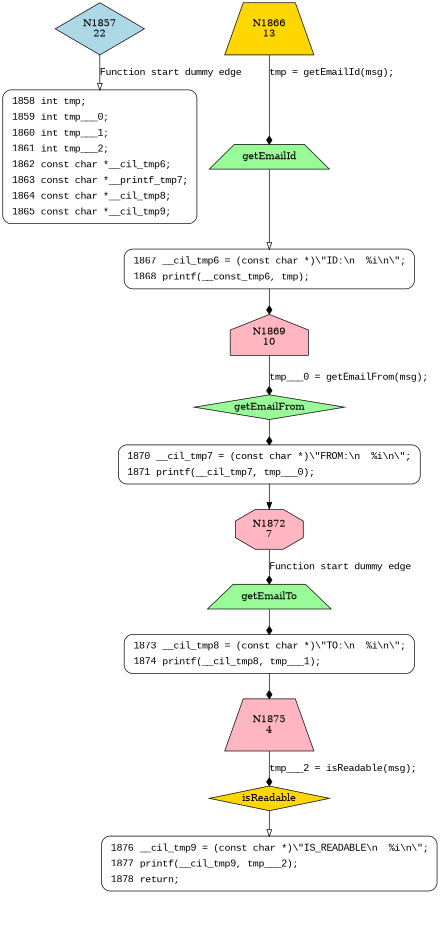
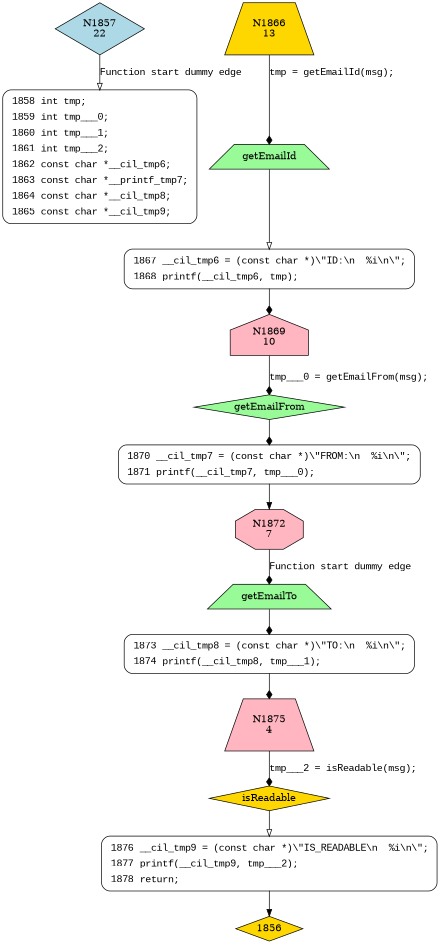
node "1867": text "printf(__const_tmp6, tmp);" -> "printf(__cil_tmp6, tmp);"
node "1856": added
